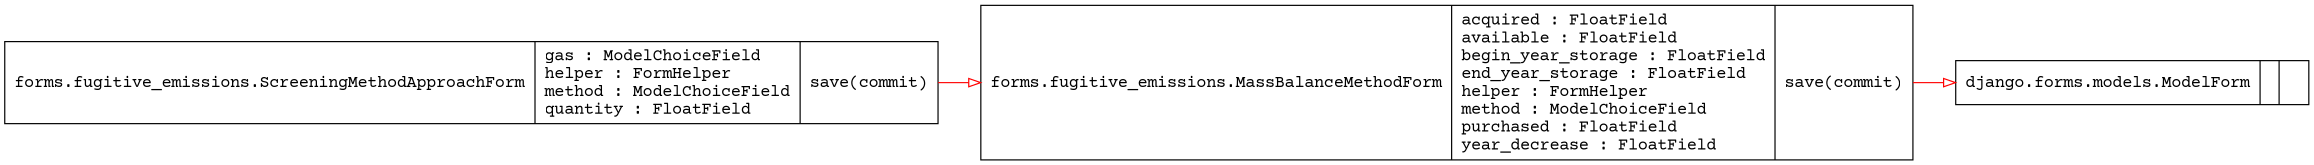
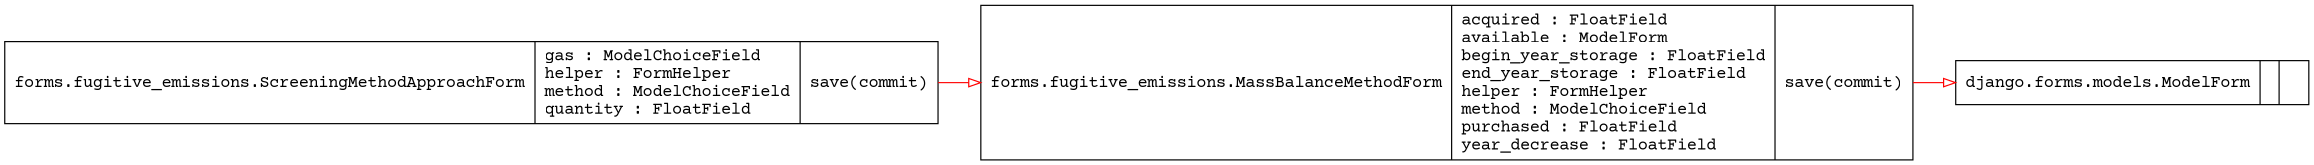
node "forms.fugitive_emissions.MassBalanceMethodForm": text "available : FloatField" -> "available : ModelForm"
